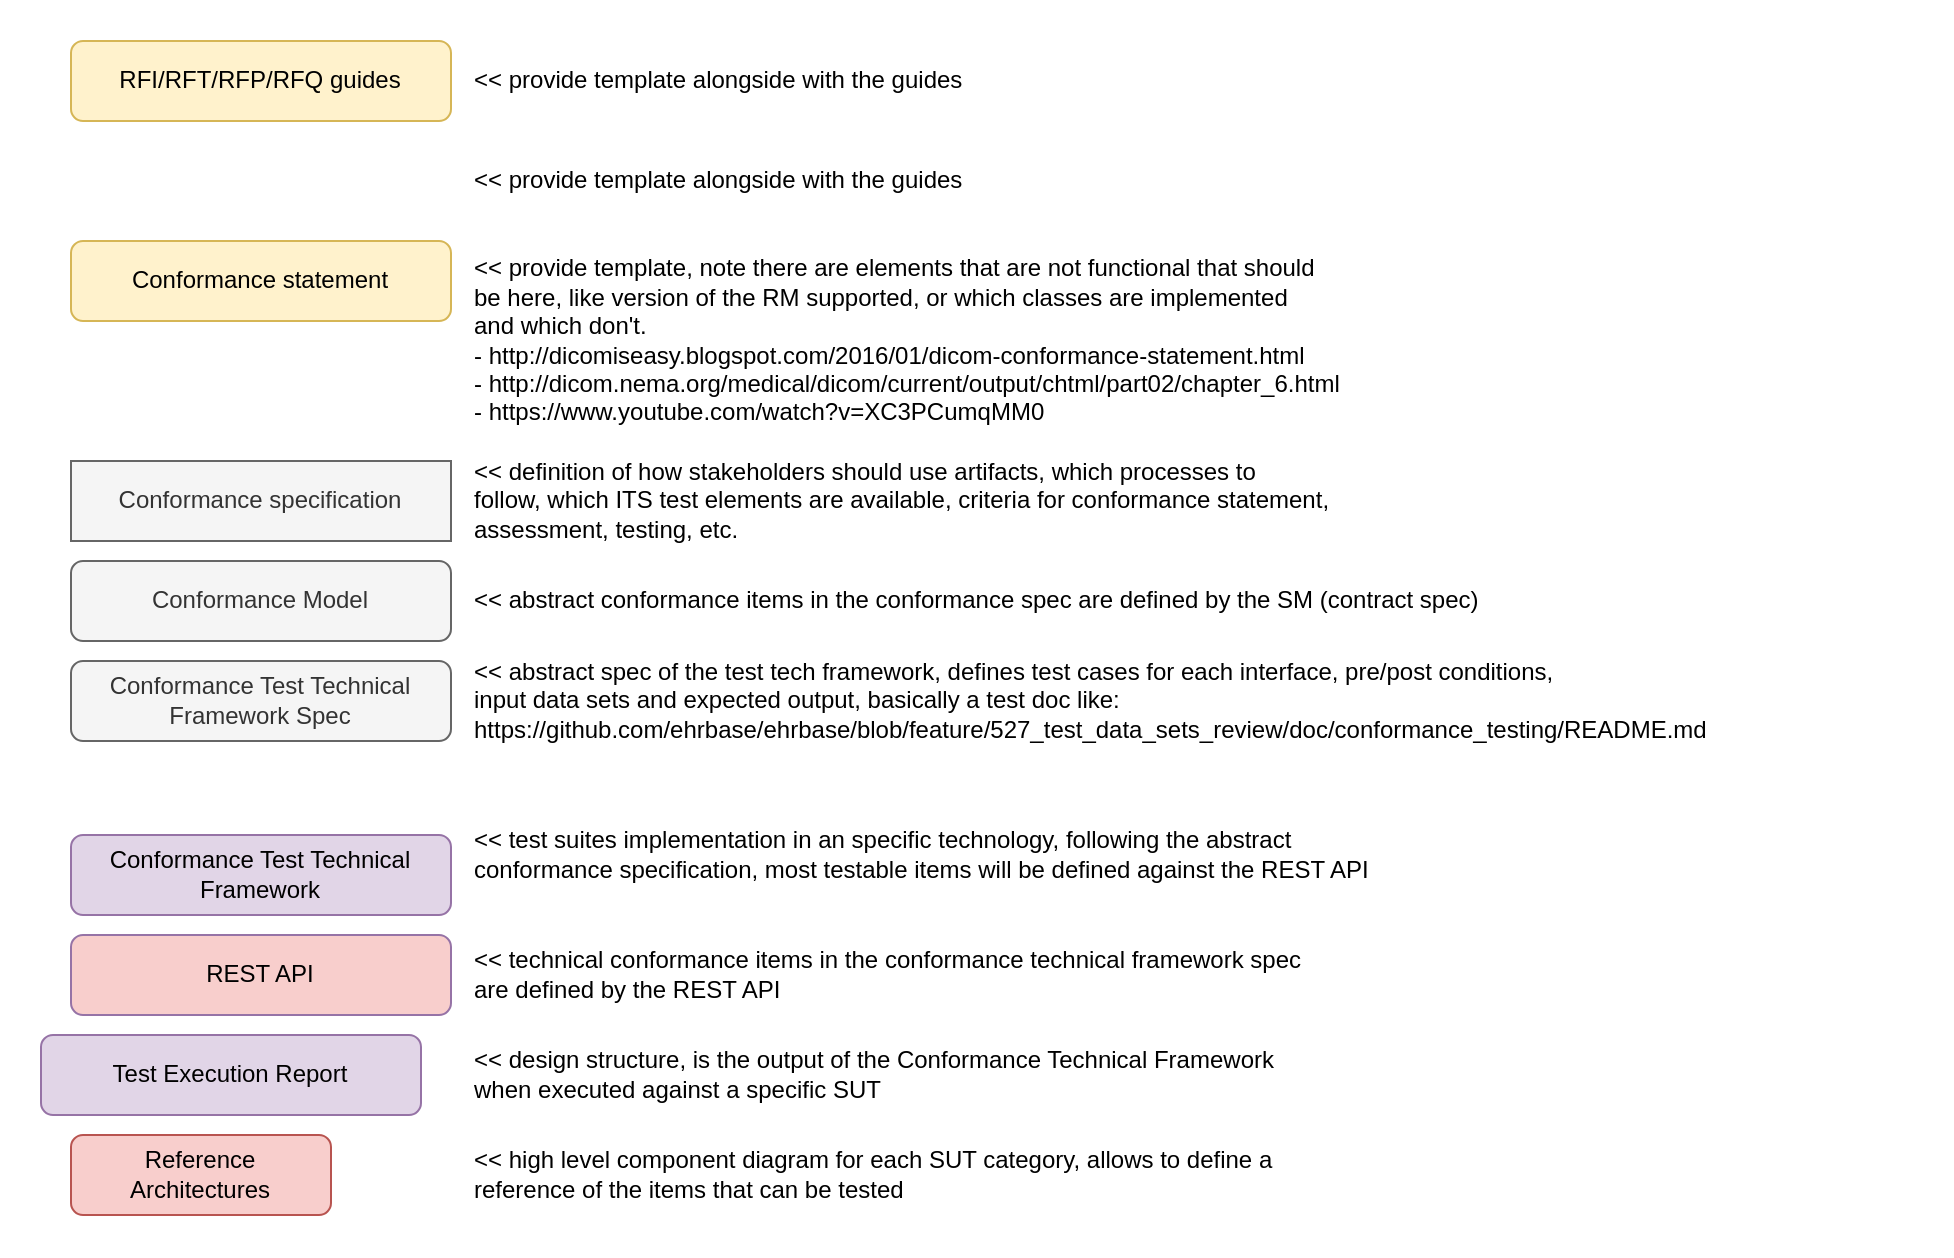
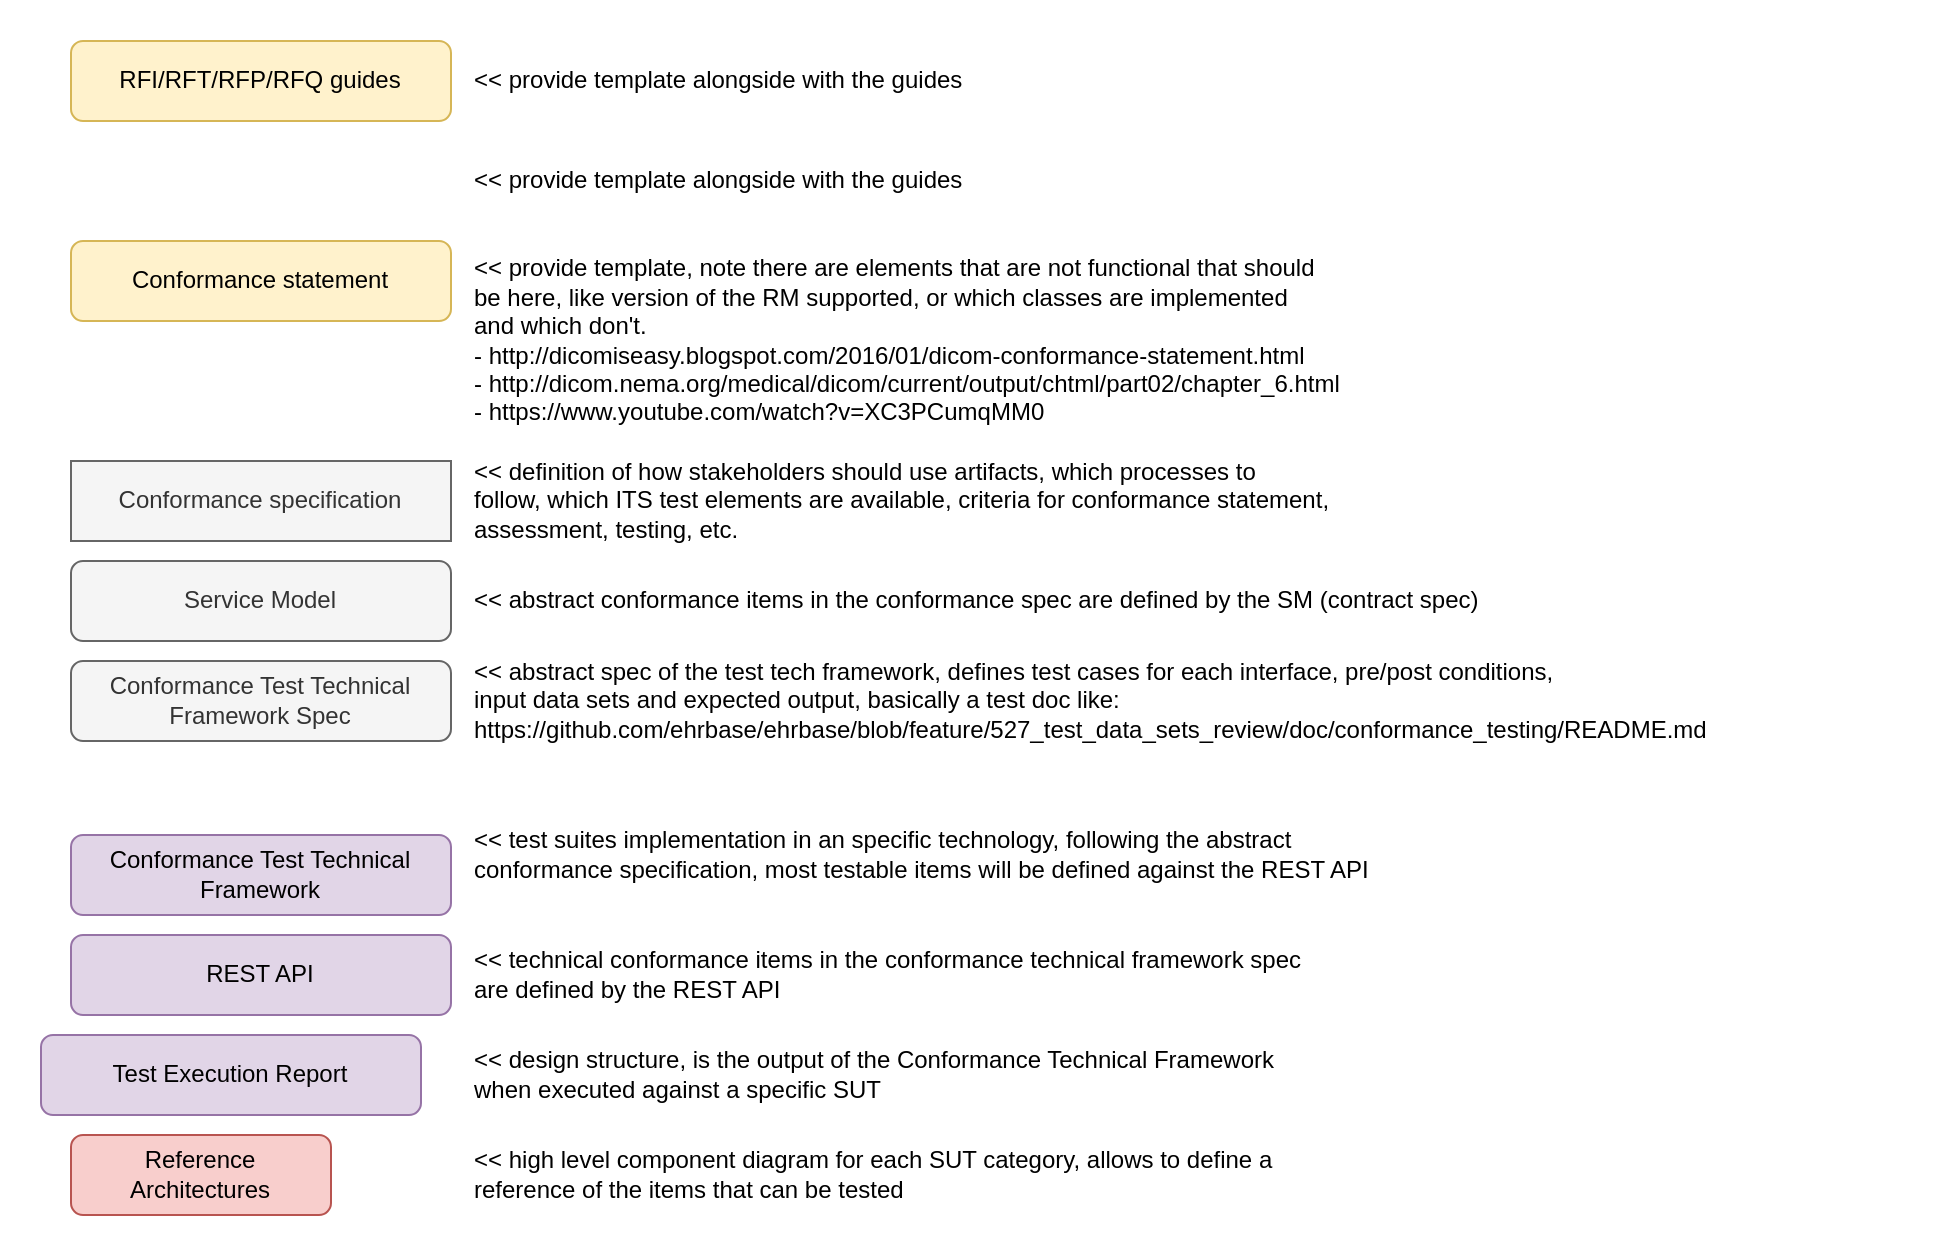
node "Conformance Model": label "Conformance Model" -> "Service Model"
node "REST API": fillcolor #f8cecc -> #e1d5e7
